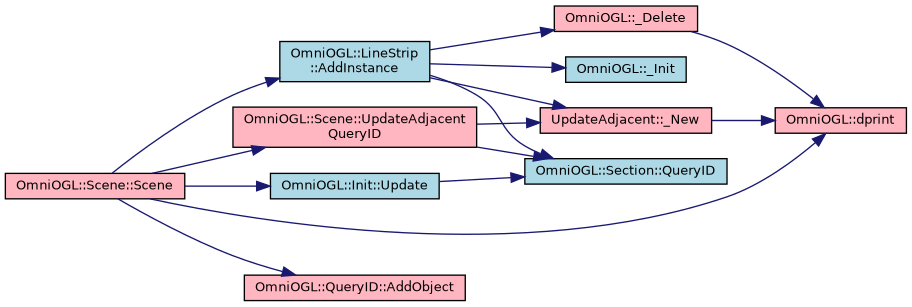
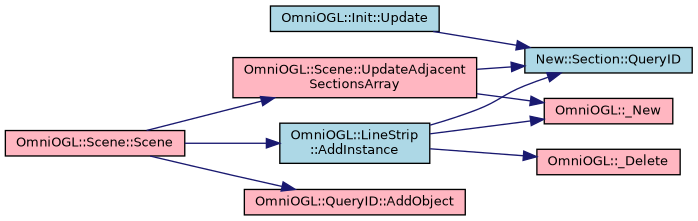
node "OmniOGL::_Init": removed
node "UpdateAdjacent::_New": label "UpdateAdjacent::_New" -> "OmniOGL::_New"
node "OmniOGL::dprint": removed
node "OmniOGL::Scene::UpdateAdjacent QueryID": label "OmniOGL::Scene::UpdateAdjacent QueryID" -> "OmniOGL::Scene::UpdateAdjacent SectionsArray"
node "OmniOGL::Section::QueryID": label "OmniOGL::Section::QueryID" -> "New::Section::QueryID"
edge "OmniOGL::Scene::Scene" -> "OmniOGL::Init::Update": removed
